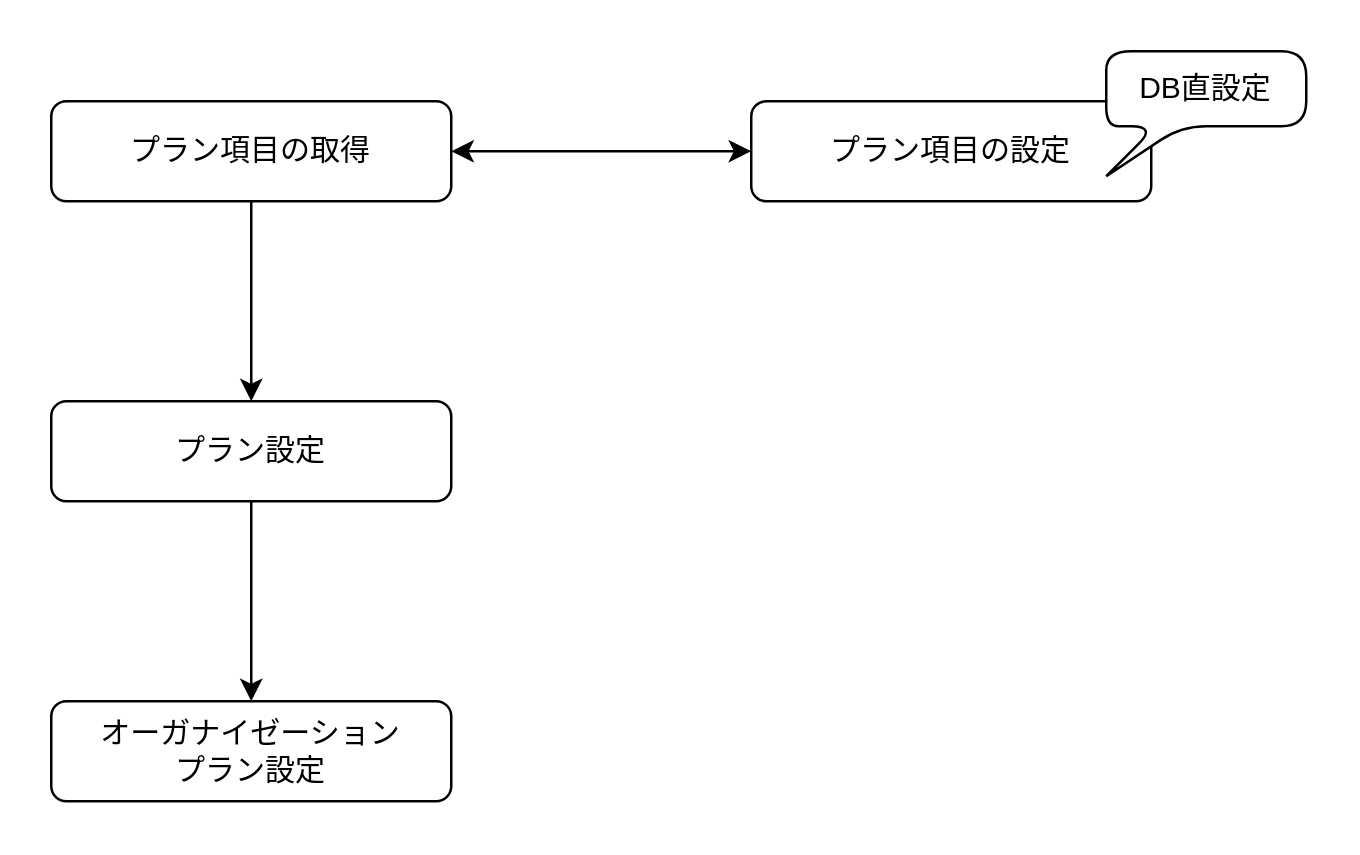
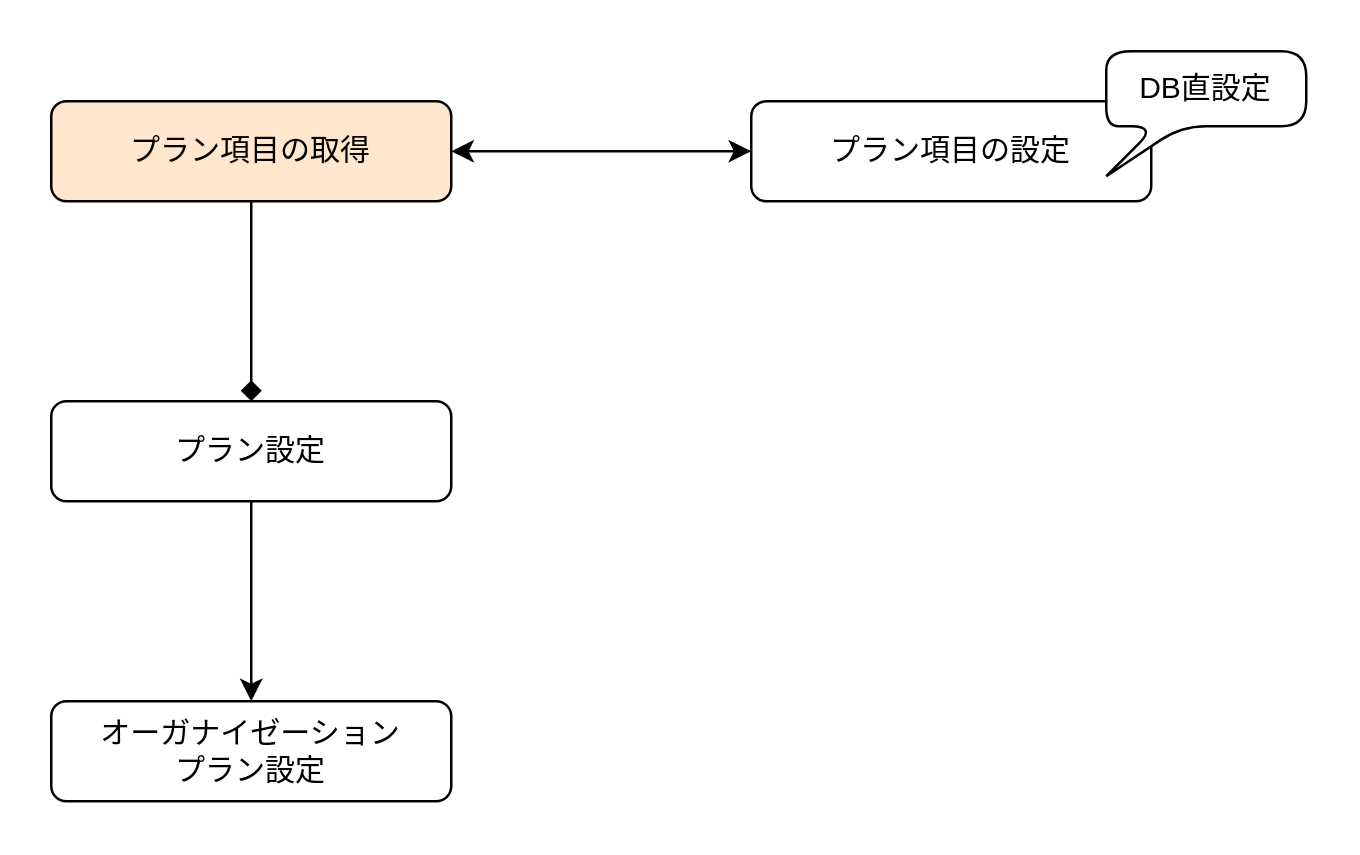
node "プラン項目の取得": fillcolor #ffffff -> #ffe6cc
edge "プラン項目の取得" -> "プラン設定": arrowhead classic -> diamond
